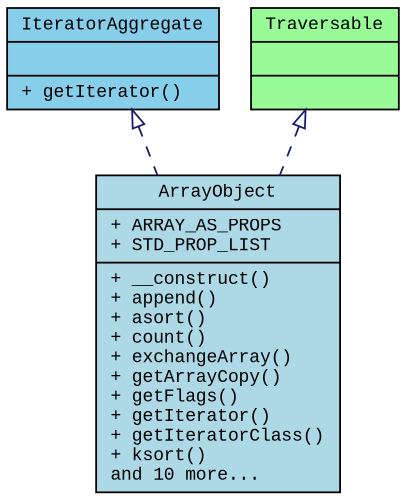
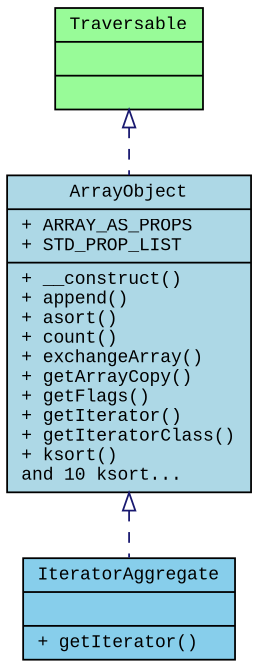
edge "ArrayObject" -> "IteratorAggregate": reversed
node "ArrayObject": text "and 10 more..." -> "and 10 ksort..."
